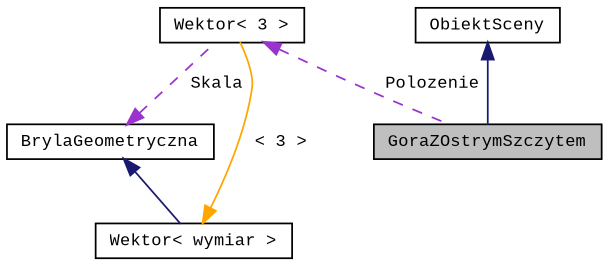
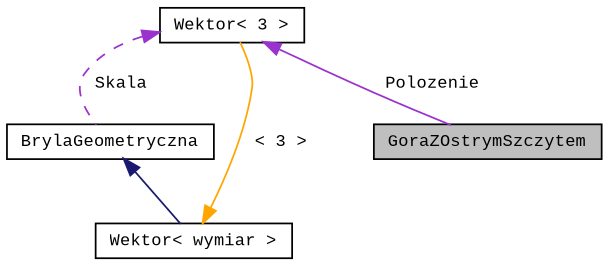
node "ObiektSceny": removed
edge "Wektor< 3 >" -> "BrylaGeometryczna": reversed
edge "GoraZOstrymSzczytem" -> "Wektor< 3 >": style dashed -> solid
